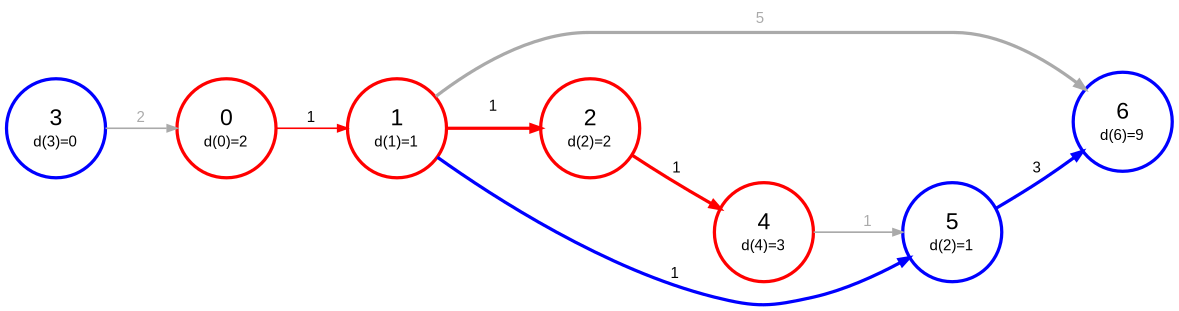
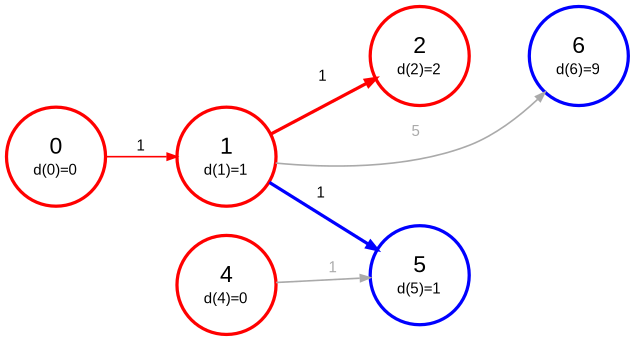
edge "1" -> "6": style bold -> solid
node "3": removed
node "0": text "d(0)=2" -> "d(0)=0"
edge "2" -> "4": removed, label "1"
edge "5" -> "6": removed, label "3"
node "4": text "d(4)=3" -> "d(4)=0"
node "5": text "d(2)=1" -> "d(5)=1"
